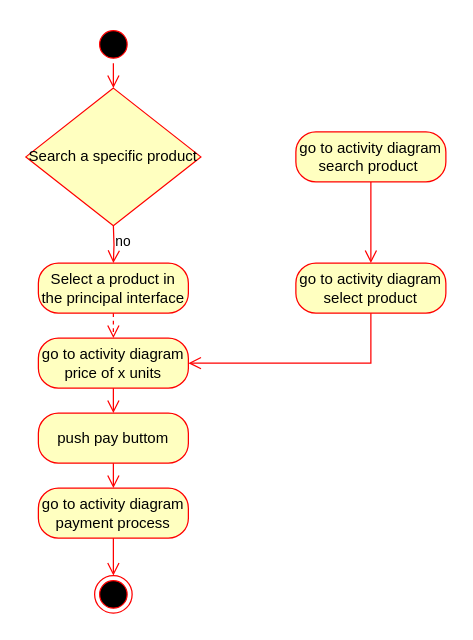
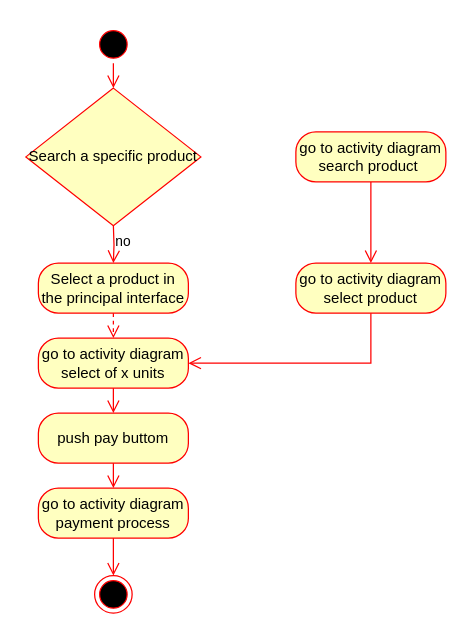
node "go to activity diagram price of x units": label "go to activity diagram price of x units" -> "go to activity diagram select of x units"
